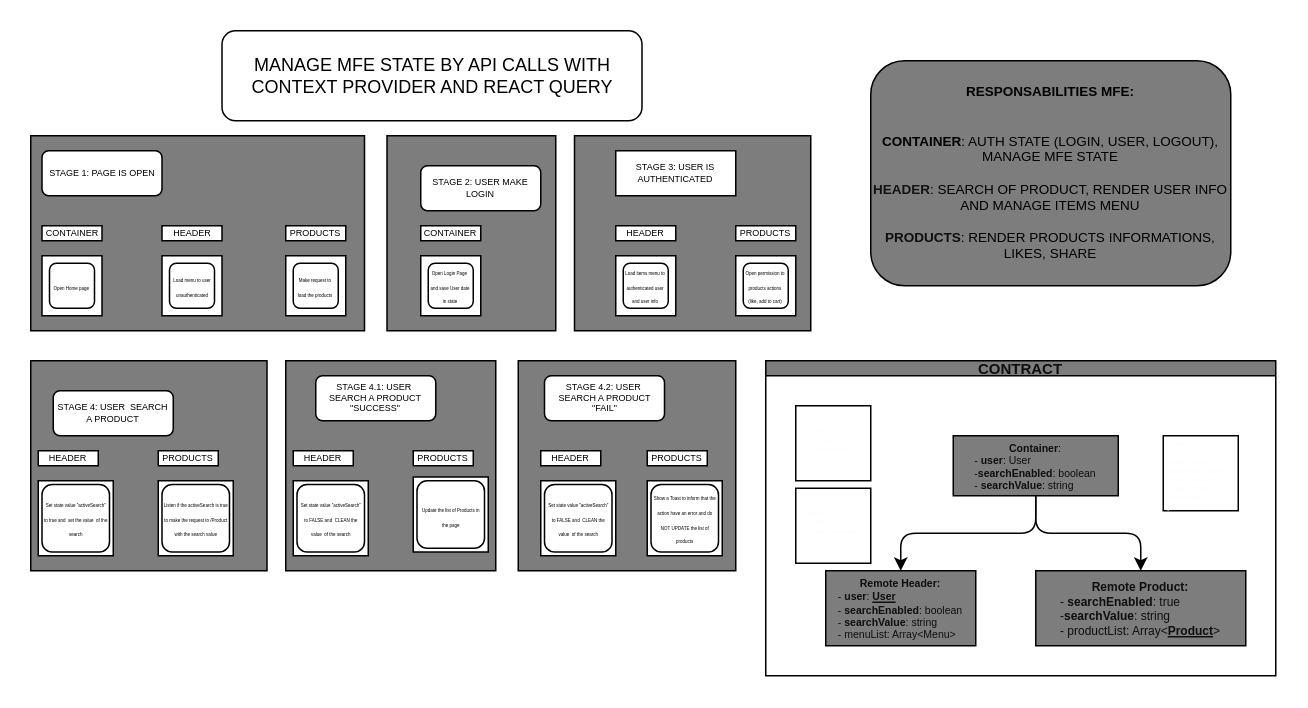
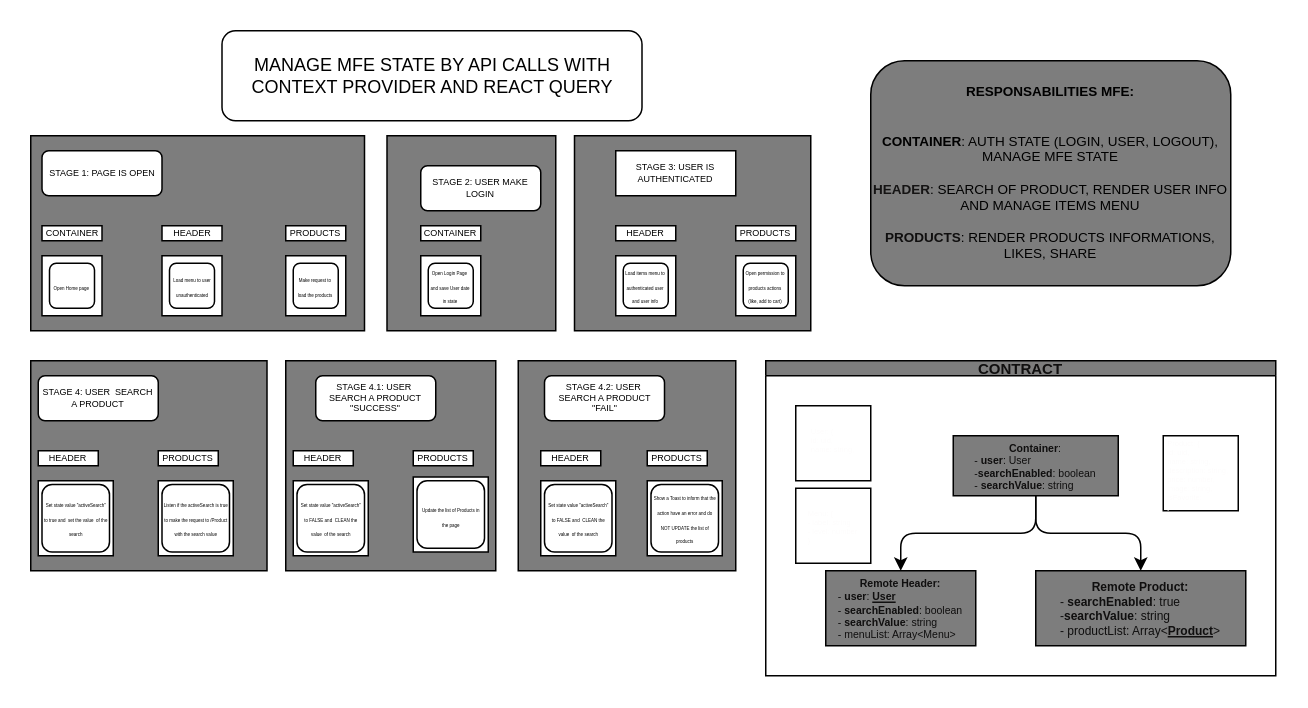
node "STAGE 4: USER SEARCH A PRODUCT": moved (113, 413) -> (98, 398)
